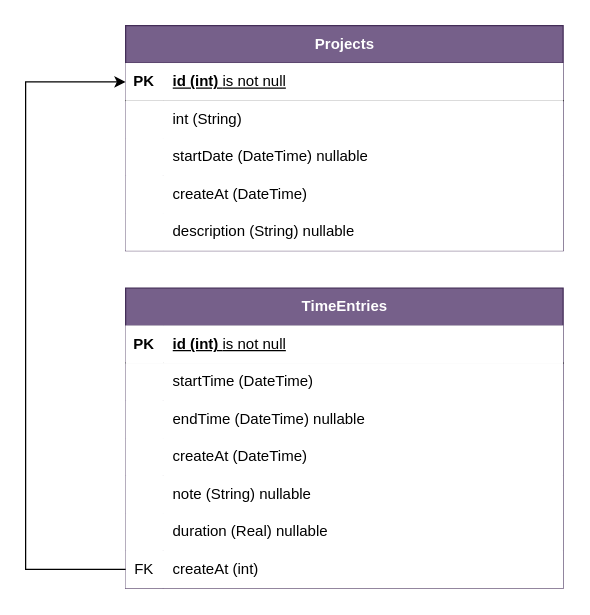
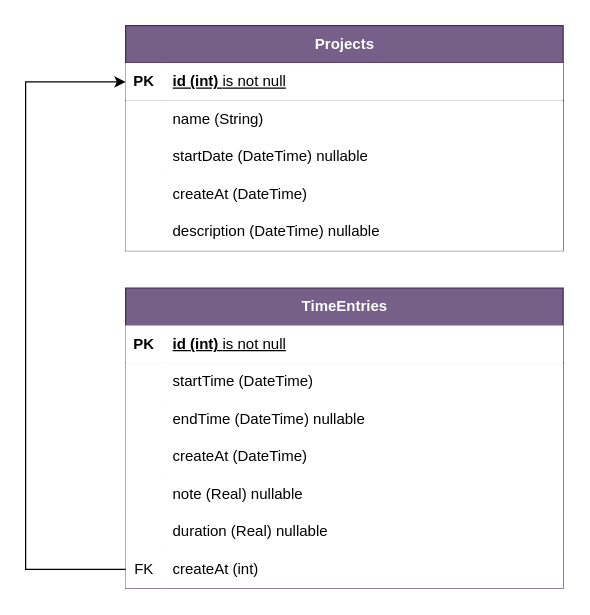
node "int (String)": label "int (String)" -> "name (String)"
node "description (String) nullable": label "description (String) nullable" -> "description (DateTime) nullable"
node "note (String) nullable": label "note (String) nullable" -> "note (Real) nullable"
